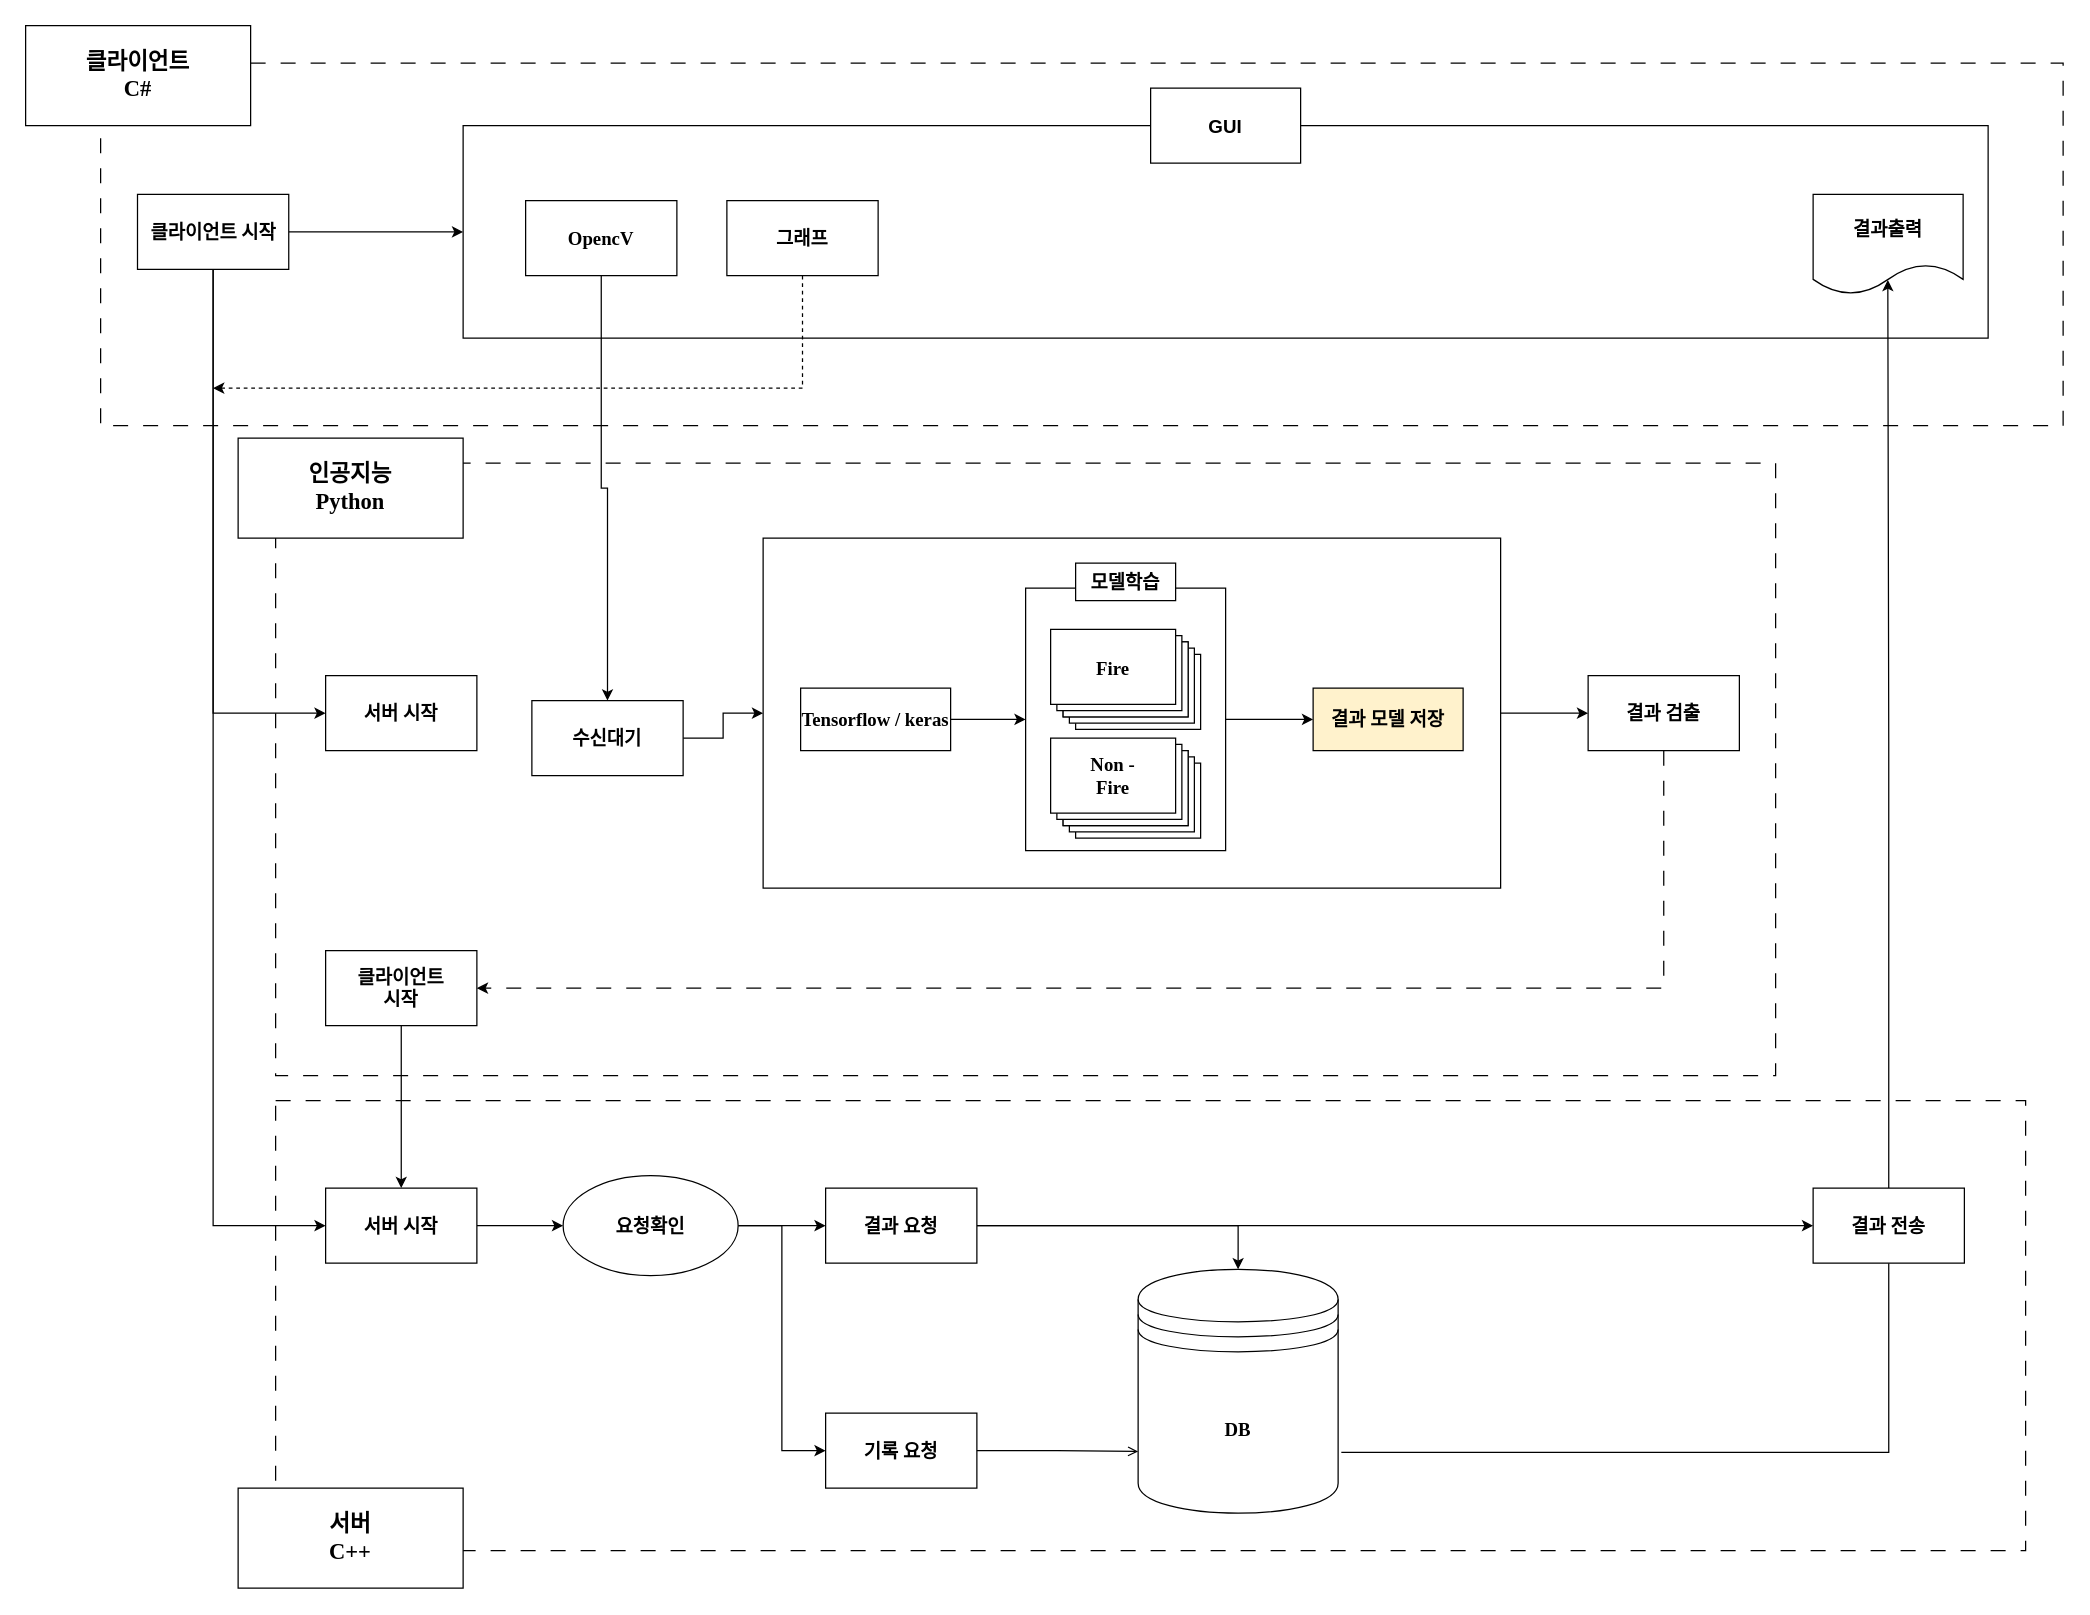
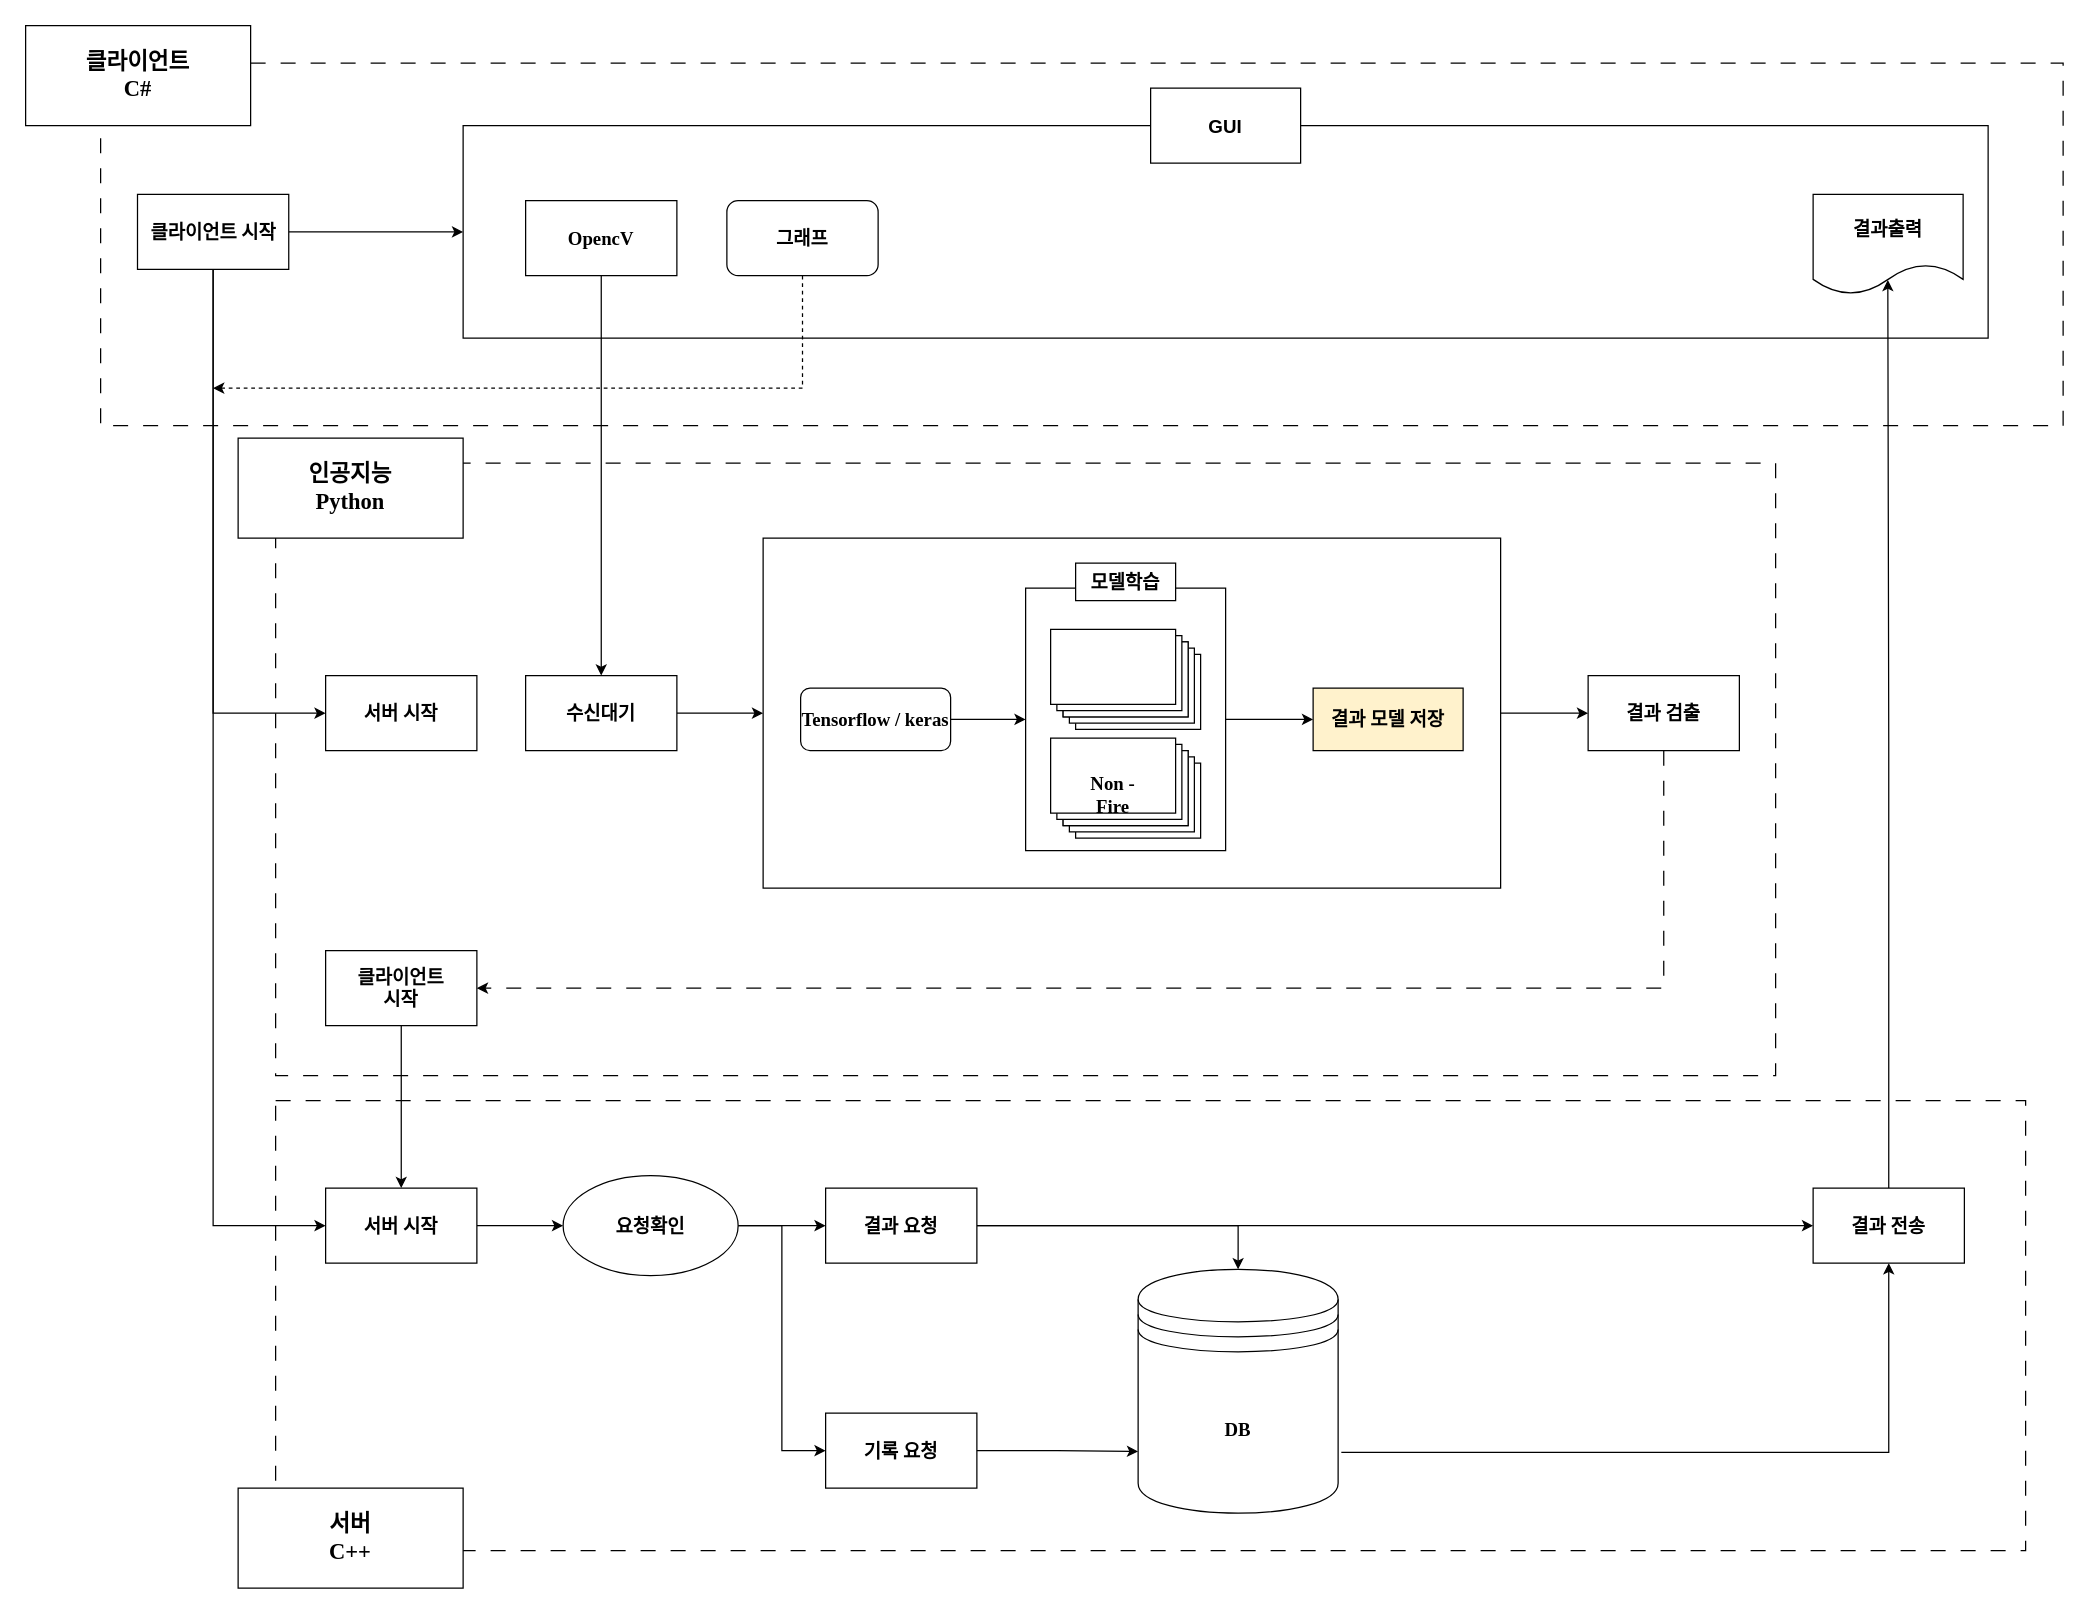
node "그래프": shape rectangle -> rounded rectangle
node "Fire": removed
node "Tensorflow / keras": shape rectangle -> rounded rectangle
node "수신대기": moved (608, 738) -> (601, 713)
node "Non - Fire": moved (1113, 776) -> (1113, 794)
edge "결과 전송" -- "DB": arrowhead none -> classic
edge "기록 요청" -> "DB": arrowhead open -> classic
